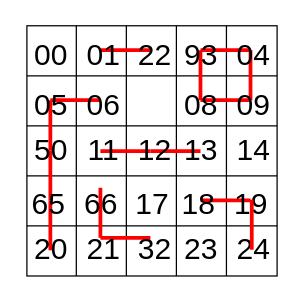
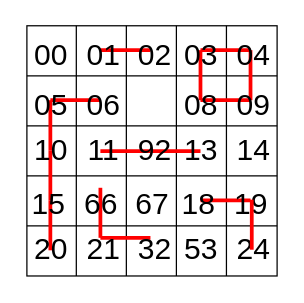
node "22": label "22" -> "02"
node "93": label "93" -> "03"
node "50": label "50" -> "10"
node "12": label "12" -> "92"
node "65": label "65" -> "15"
node "17": label "17" -> "67"
node "23": label "23" -> "53"
